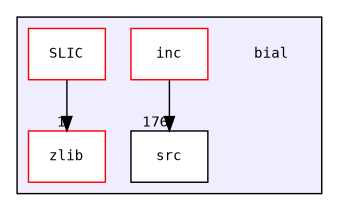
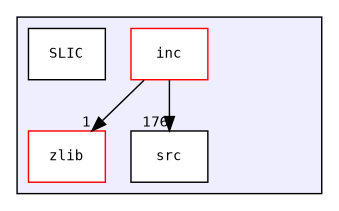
node "SLIC": color red -> black
node "bial": removed
edge "SLIC" -> "zlib": now "inc" -> "zlib"
